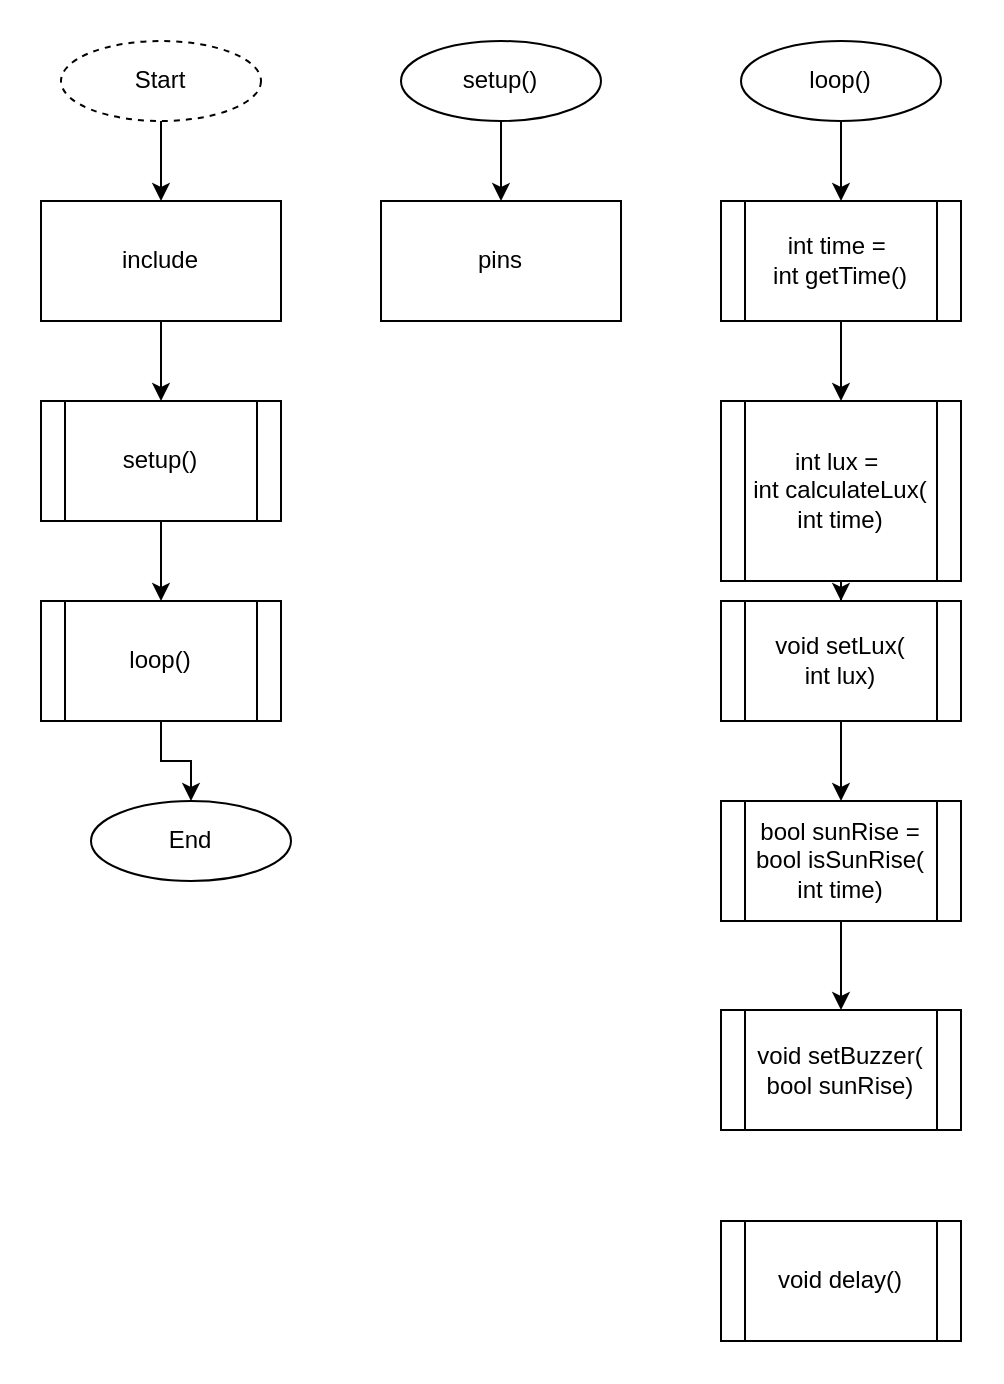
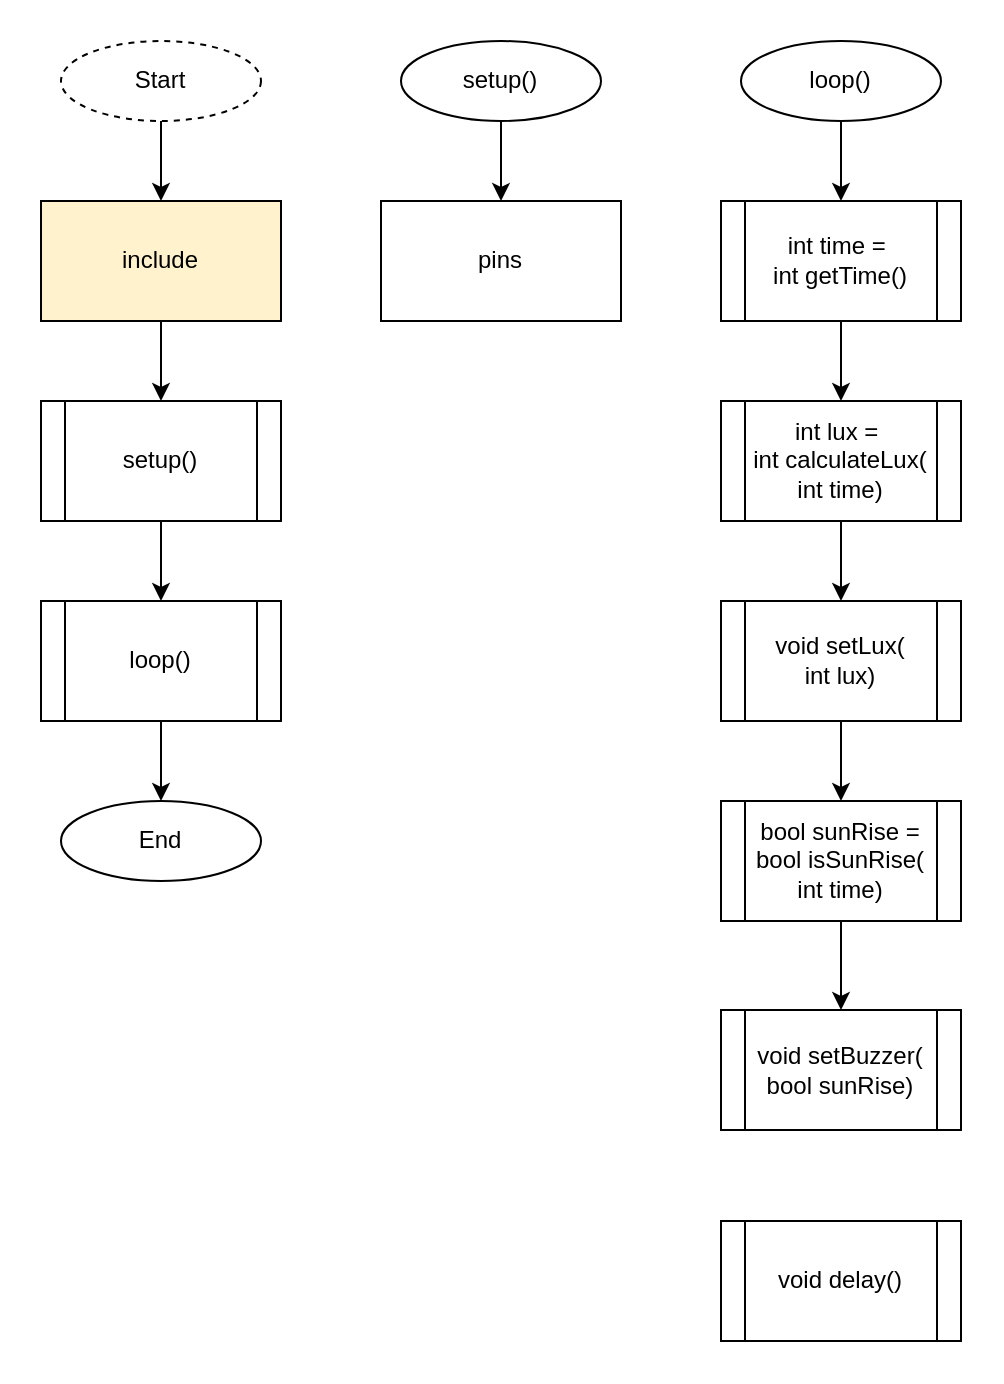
node "include": fillcolor #ffffff -> #fff2cc
node "int lux = int calculateLux( int time)": size 240x180 -> 240x120
node "End": moved (191, 841) -> (161, 841)
